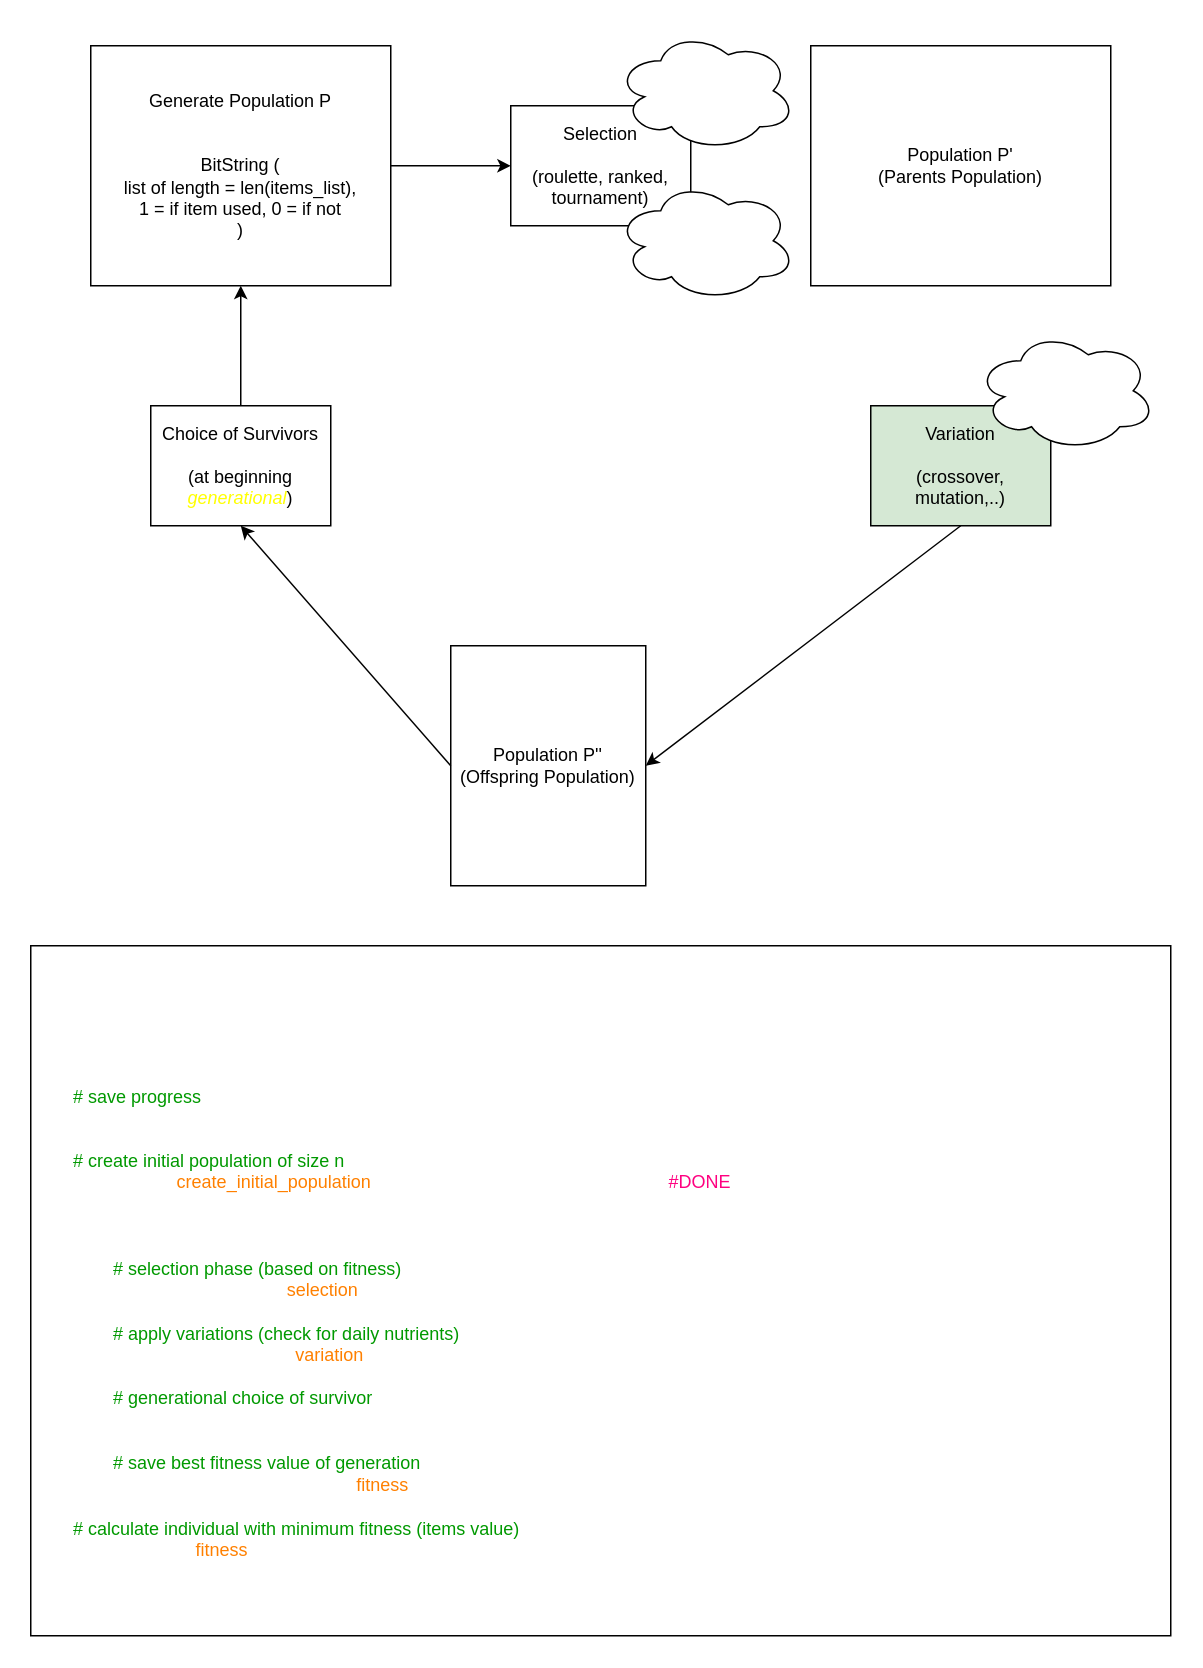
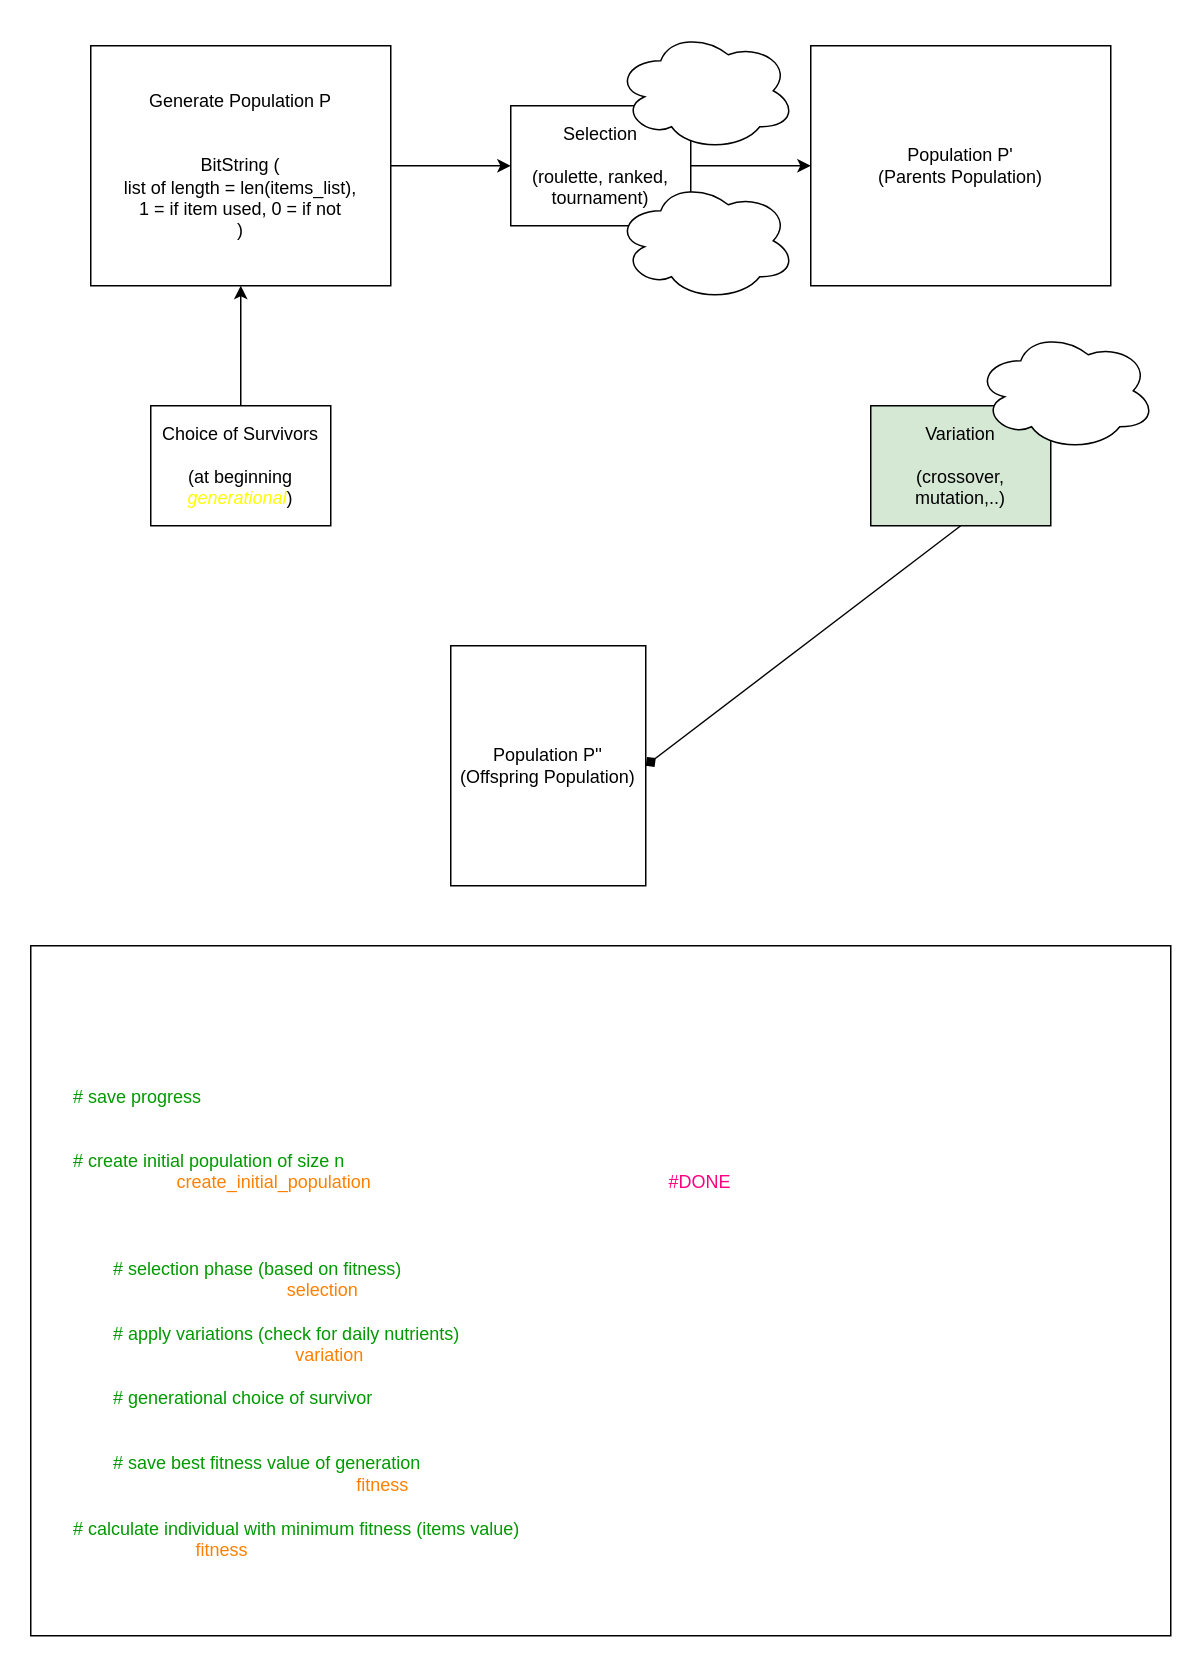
edge "Selection (roulette, ranked, tournament)" -> "Population P' (Parents Population)": added
edge "Population P'' (Offspring Population)" -> "Choice of Survivors (at beginning generational)": removed
edge "Variation (crossover, mutation,..)" -> "Population P'' (Offspring Population)": arrowhead classic -> diamond
